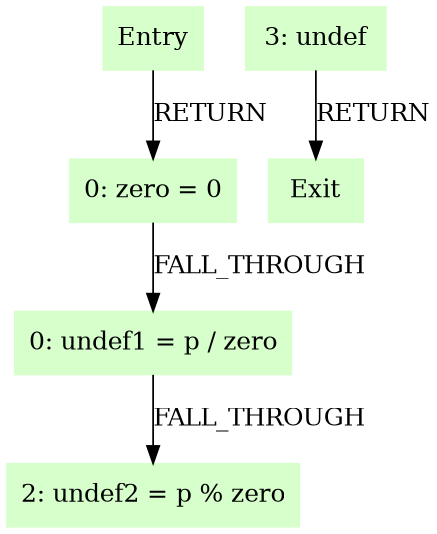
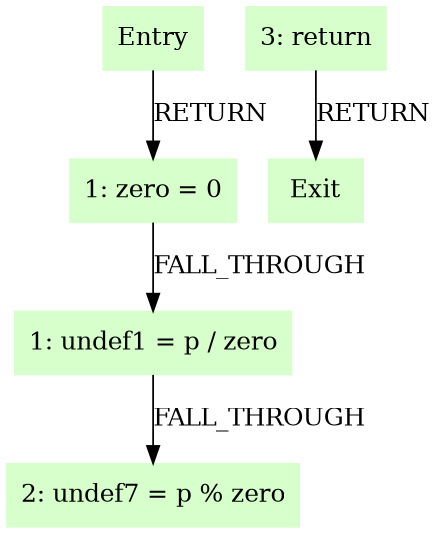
node "3: undef": label "3: undef" -> "3: return"
node "0: zero = 0": label "0: zero = 0" -> "1: zero = 0"
node "0: undef1 = p / zero": label "0: undef1 = p / zero" -> "1: undef1 = p / zero"
node "2: undef2 = p % zero": label "2: undef2 = p % zero" -> "2: undef7 = p % zero"
